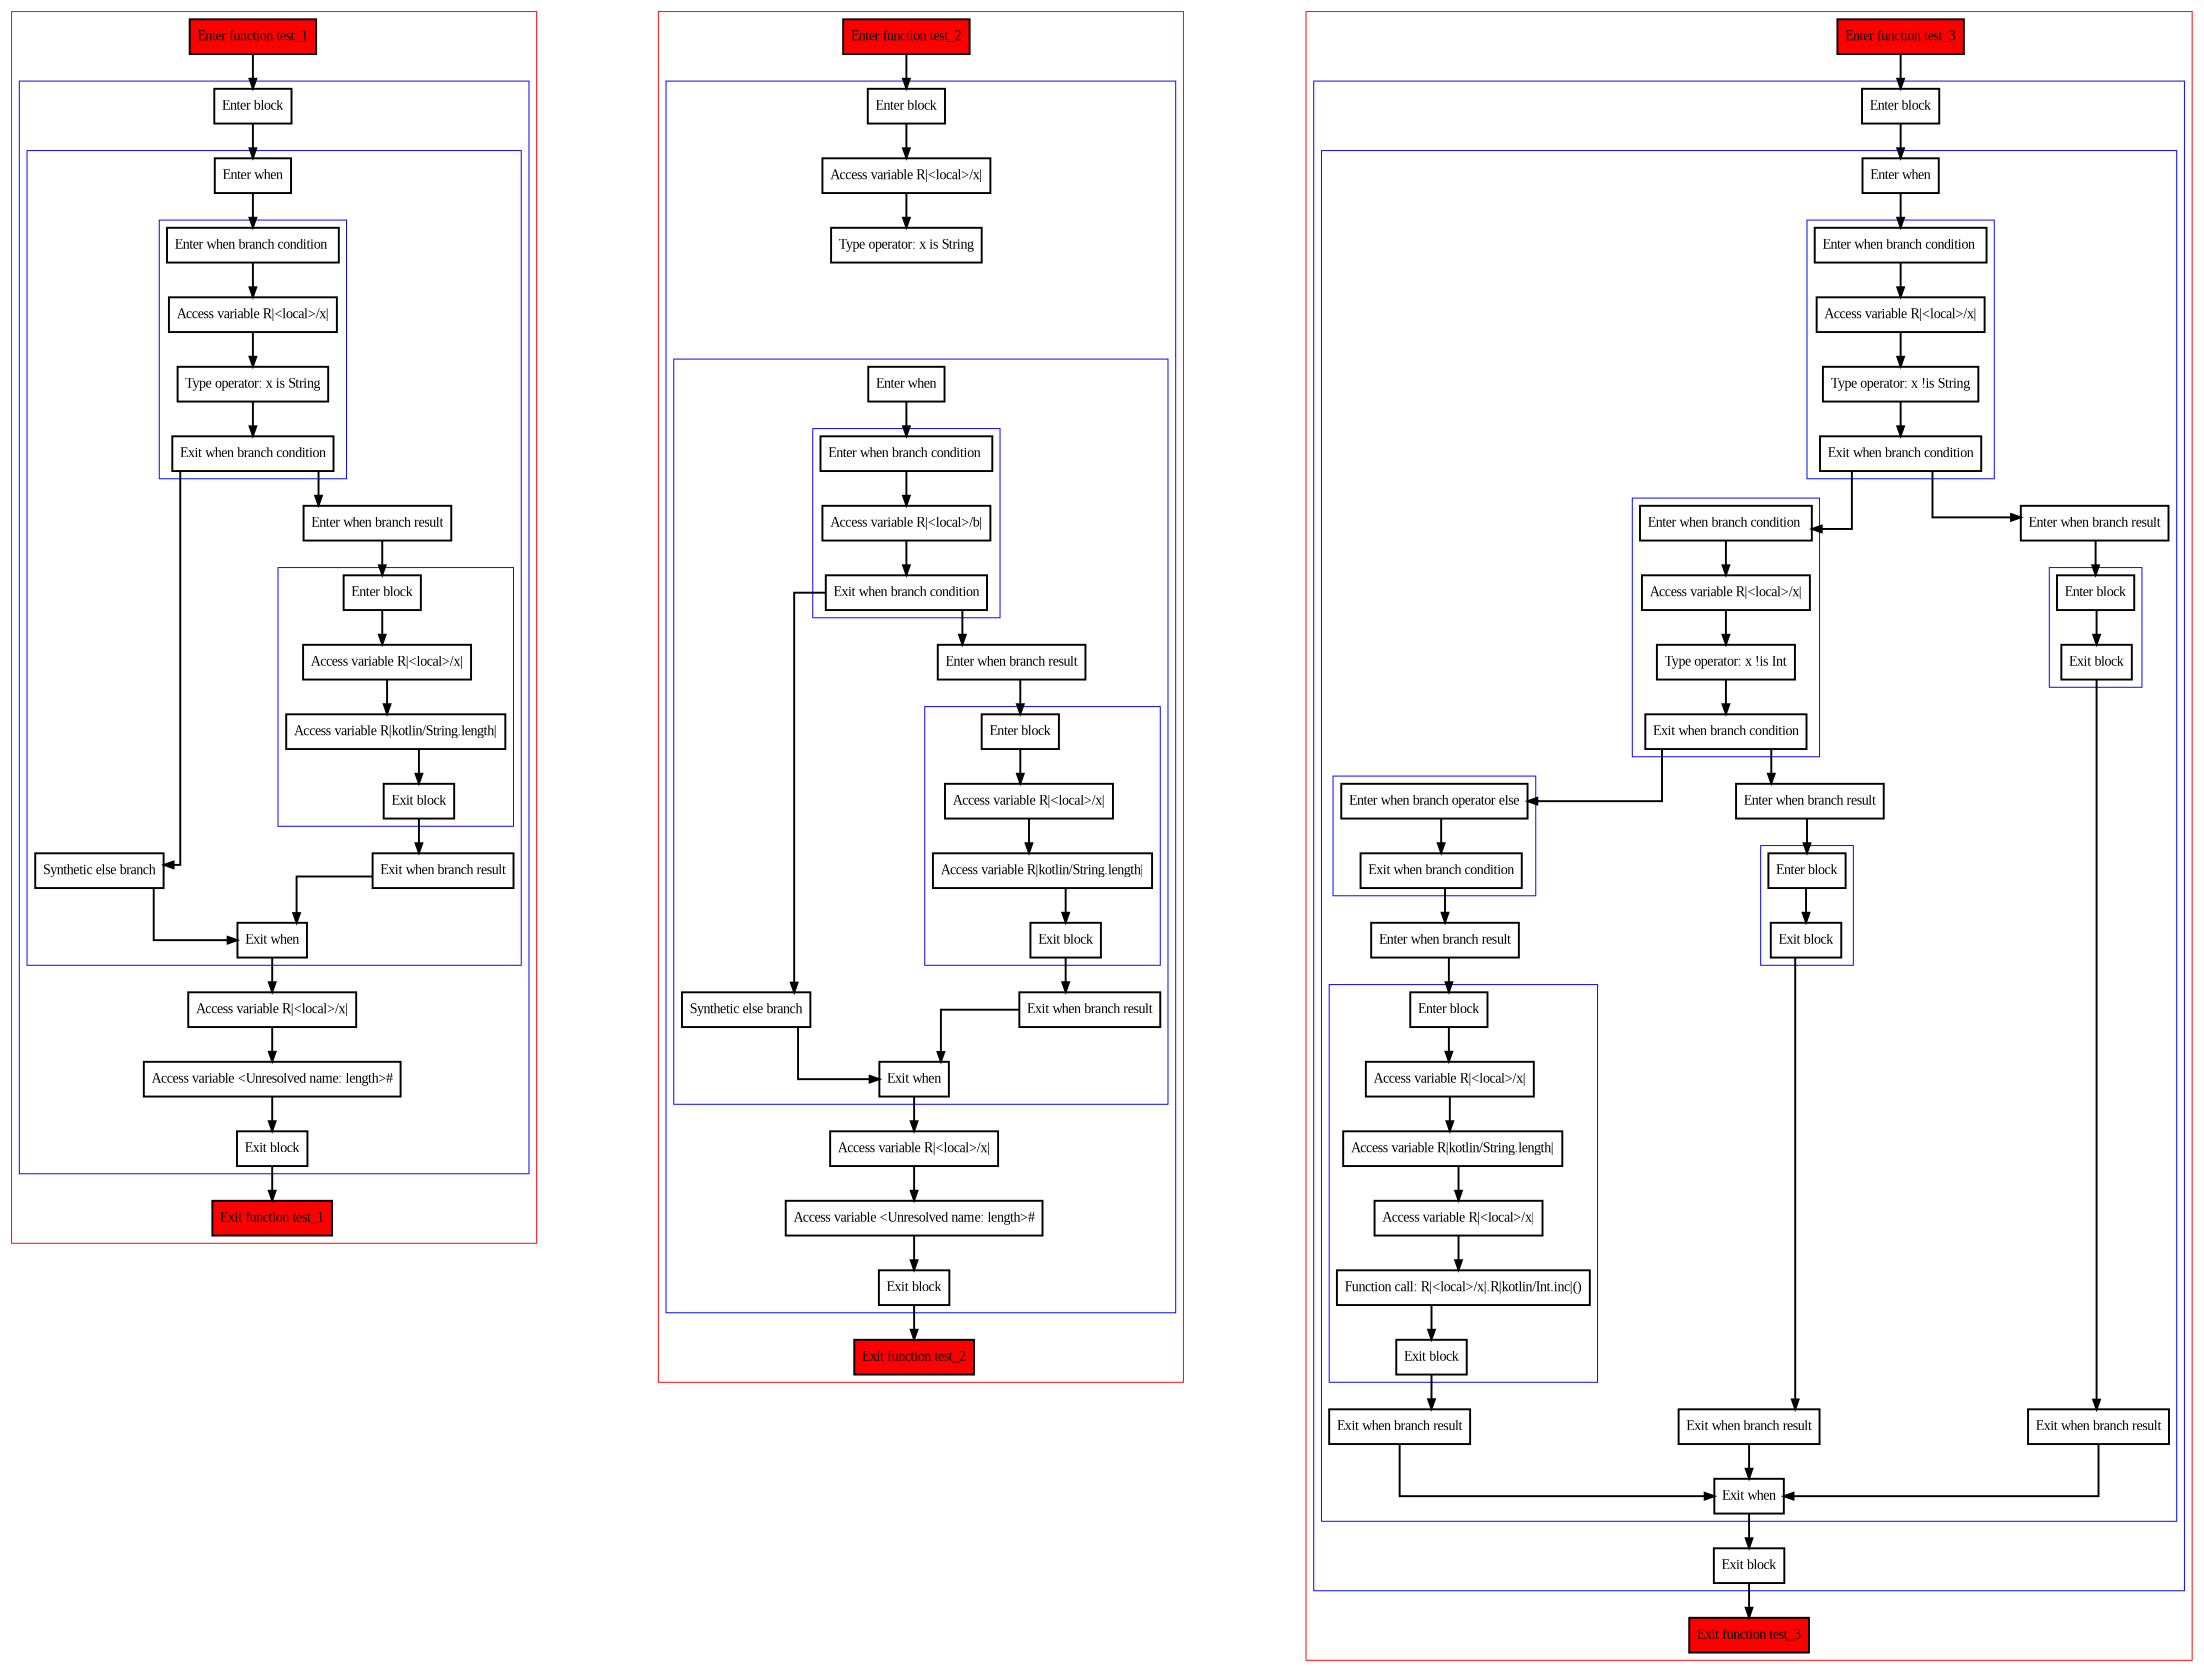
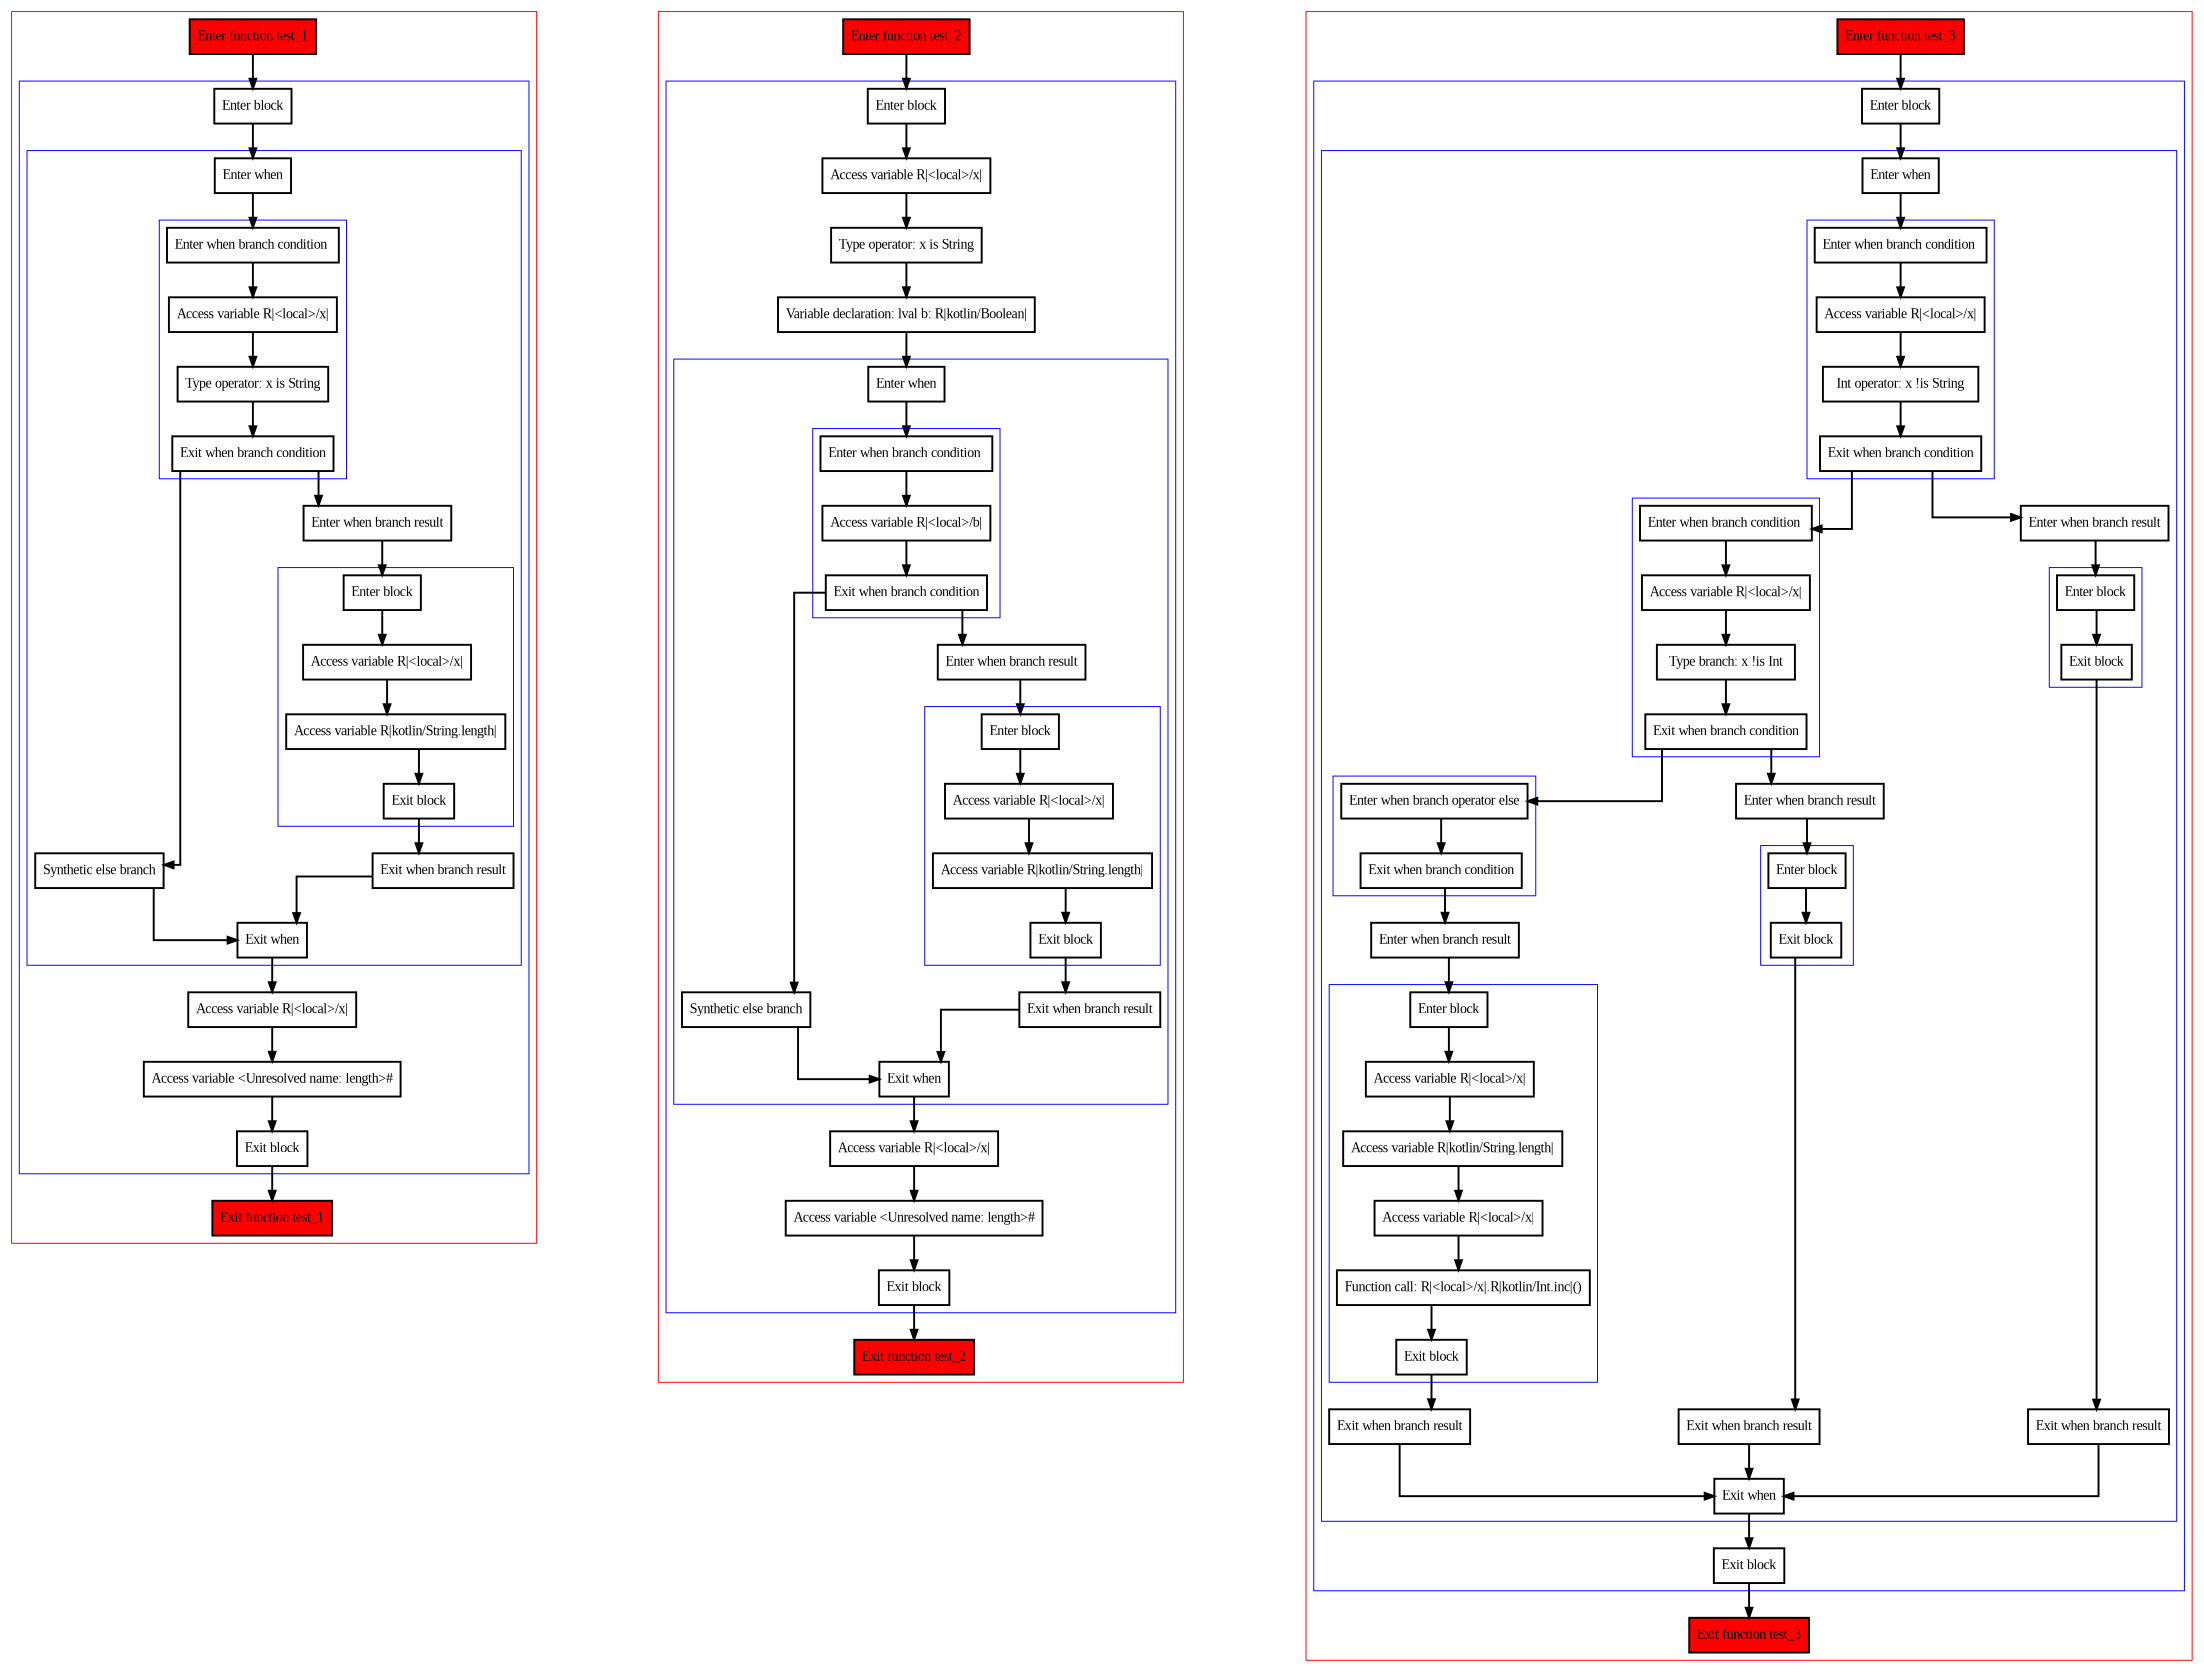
node "Variable declaration: lval b: R|kotlin/Boolean|": added
node "Type operator: x !is String": label "Type operator: x !is String" -> "Int operator: x !is String"
node "Type operator: x !is Int": label "Type operator: x !is Int" -> "Type branch: x !is Int"
